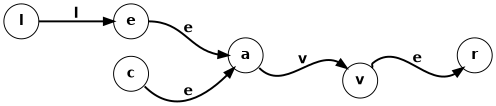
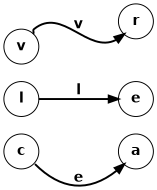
edge "e" -> "a": removed, label "e"
edge "v" -> "r": label "e" -> "v"
edge "a" -> "v": removed, label "v"
